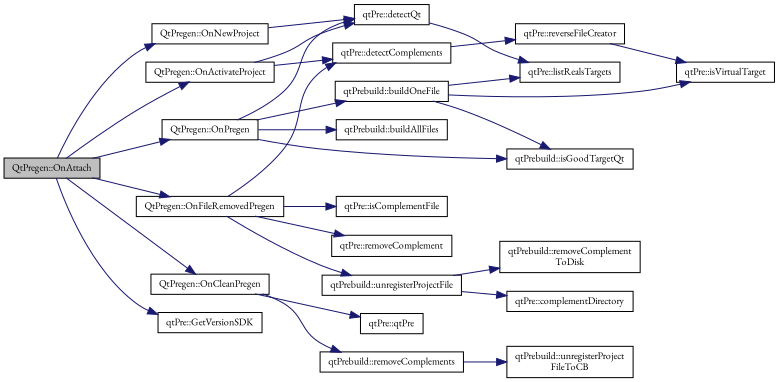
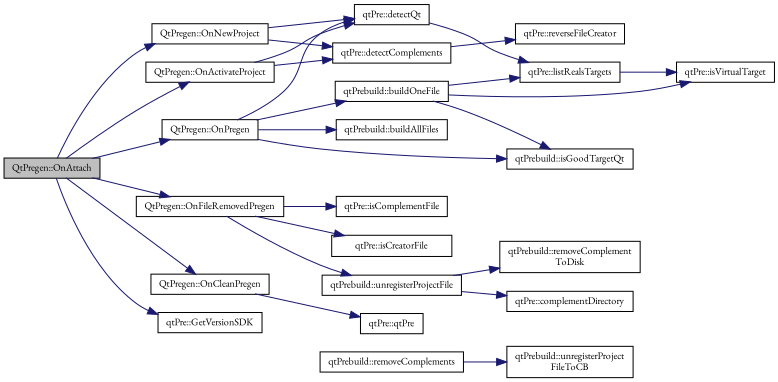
edge "qtPre::reverseFileCreator" -> "qtPre::isVirtualTarget": now "qtPre::listRealsTargets" -> "qtPre::isVirtualTarget"
edge "QtPregen::OnFileRemovedPregen" -> "qtPre::detectComplements": now "QtPregen::OnNewProject" -> "qtPre::detectComplements"
node "qtPre::removeComplement": label "qtPre::removeComplement" -> "qtPre::isCreatorFile"
edge "QtPregen::OnCleanPregen" -> "qtPrebuild::removeComplements": removed
